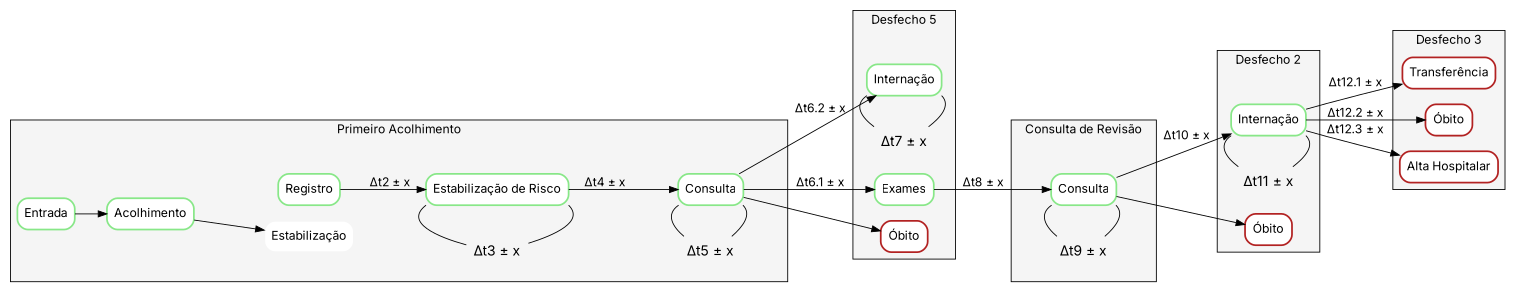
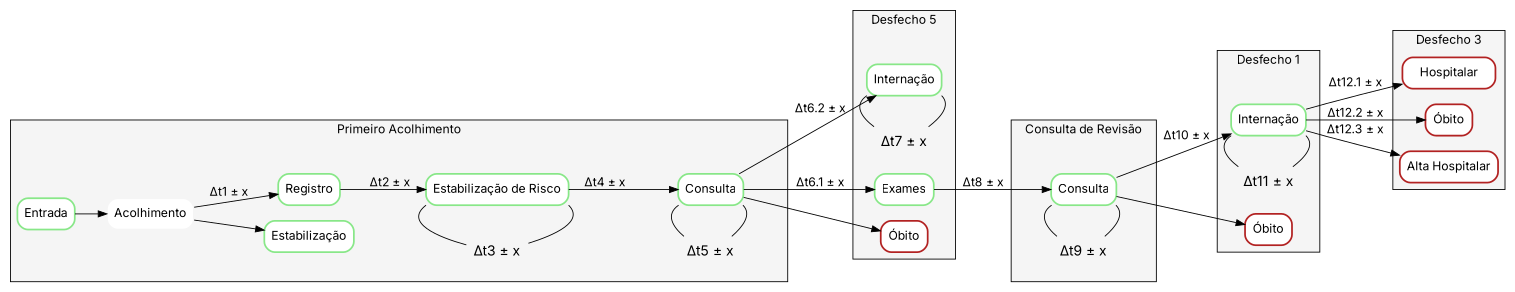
cluster "Desfecho 2": label "Desfecho 2" -> "Desfecho 1"
node "Transferência": label "Transferência" -> "Hospitalar"
edge "Acolhimento" -> "Registro": added, label "Δt1 ± x"
node "Acolhimento": color #88e788 -> #f5f5f5
node "Estabilização": color #f5f5f5 -> #88e788
